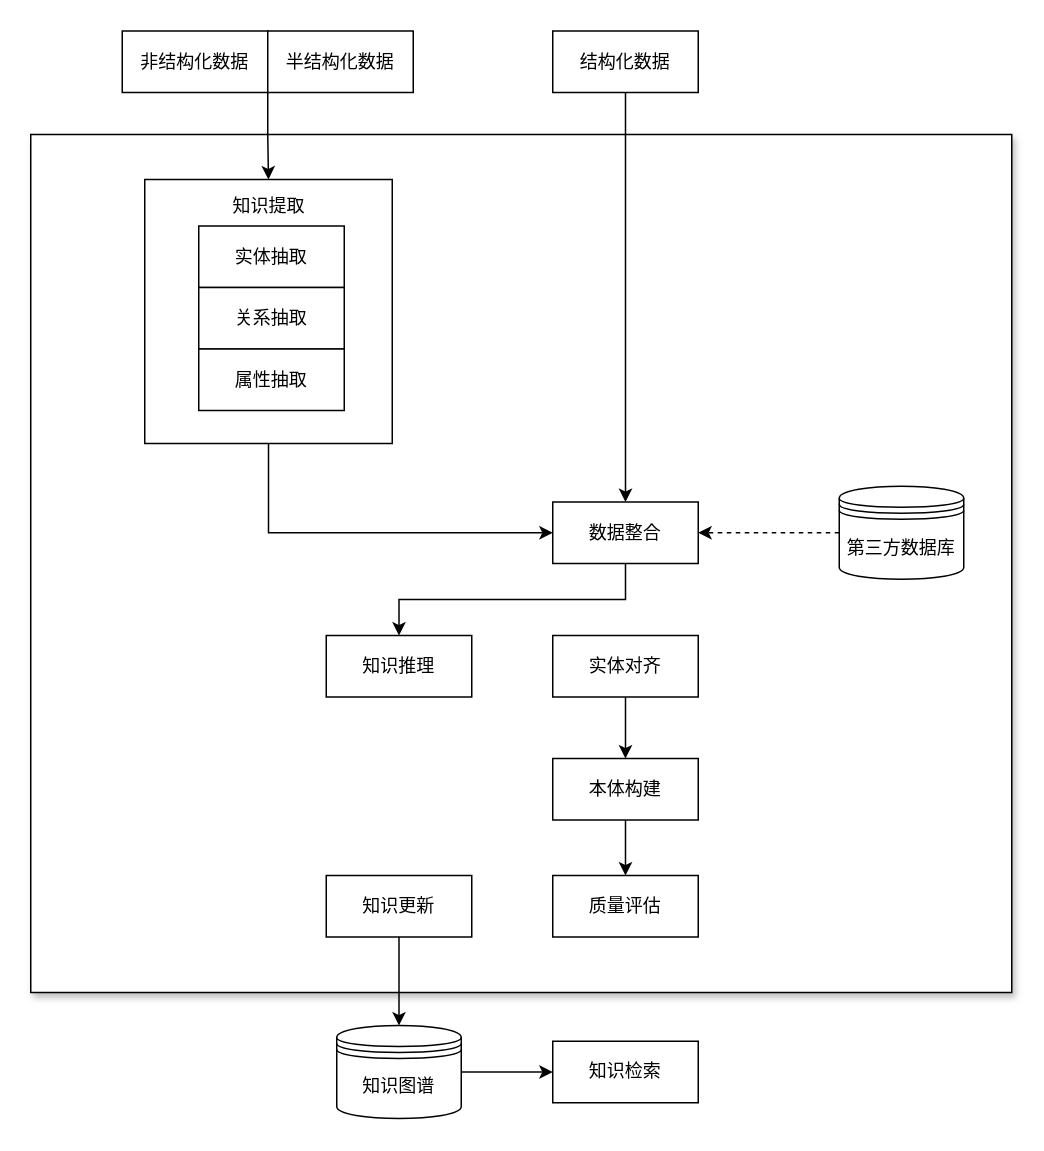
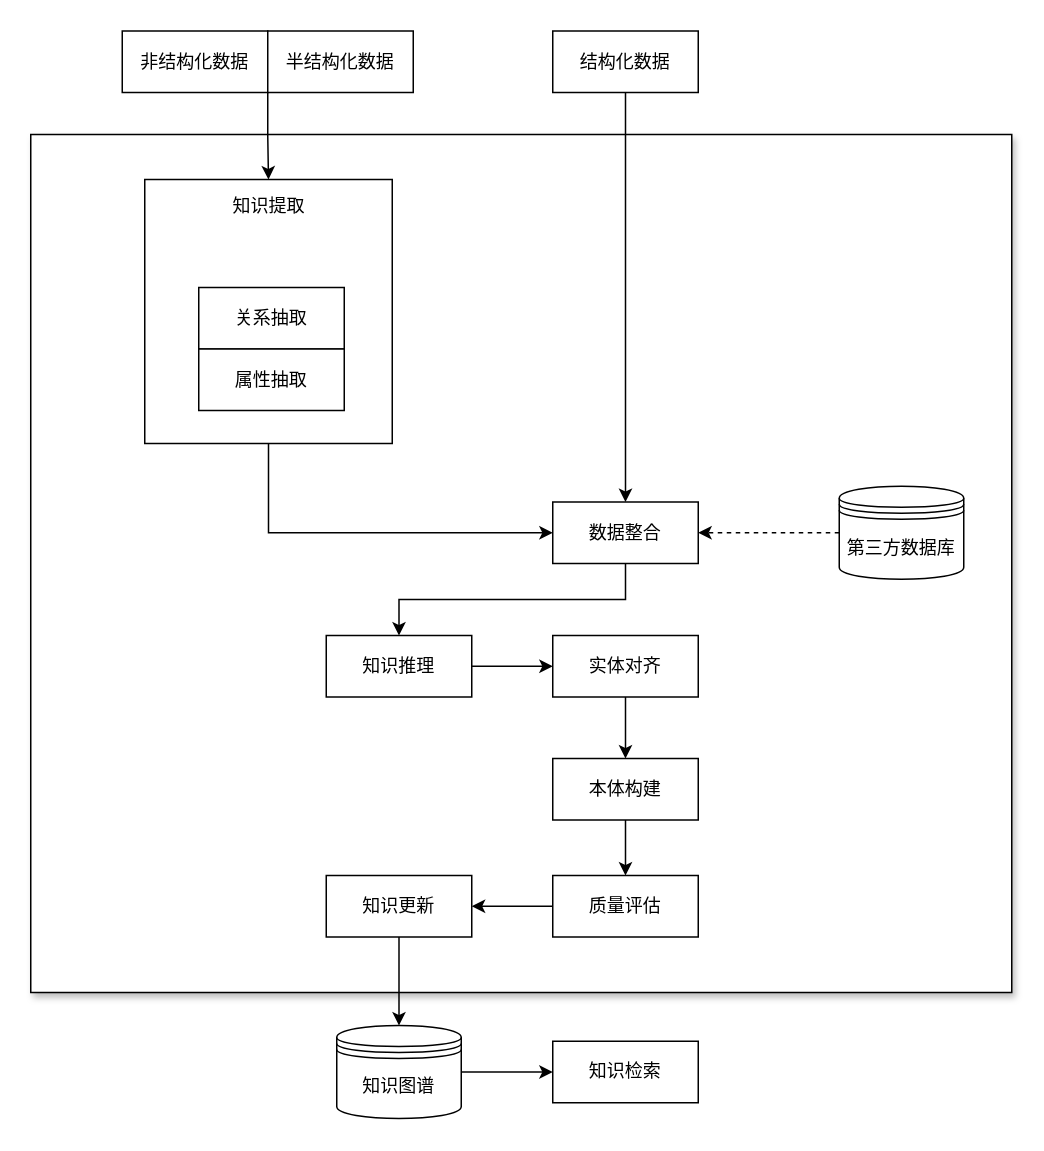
node "实体抽取": removed
edge "知识推理" -> "实体对齐": added
edge "质量评估" -> "知识更新": added
